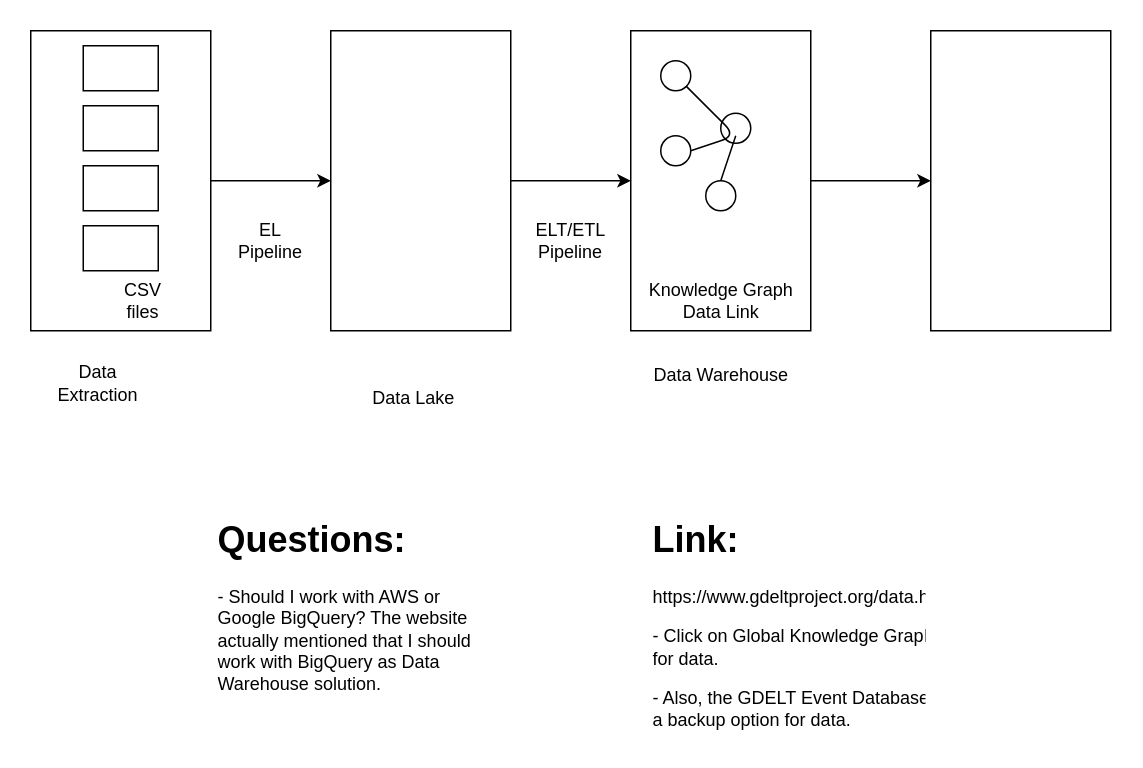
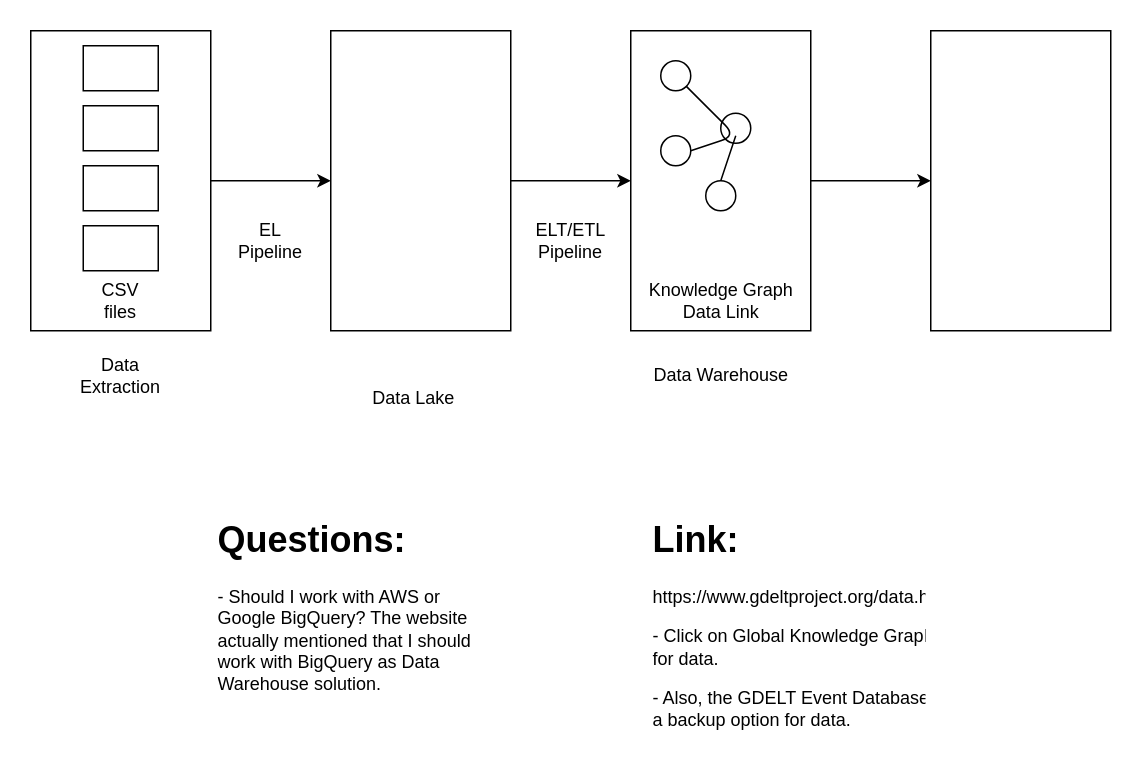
node "CSV files": moved (143, 301) -> (121, 301)
node "Data Extraction": moved (98, 383) -> (121, 376)
